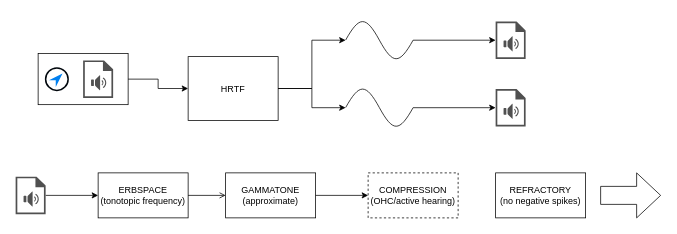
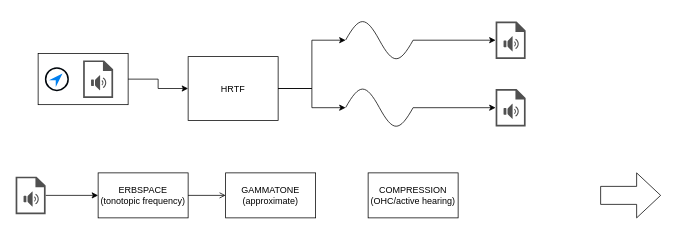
edge "GAMMATONE (approximate)" -> "COMPRESSION (OHC/active hearing)": removed
node "COMPRESSION (OHC/active hearing)": style dashed -> solid
node "REFRACTORY (no negative spikes)": removed
